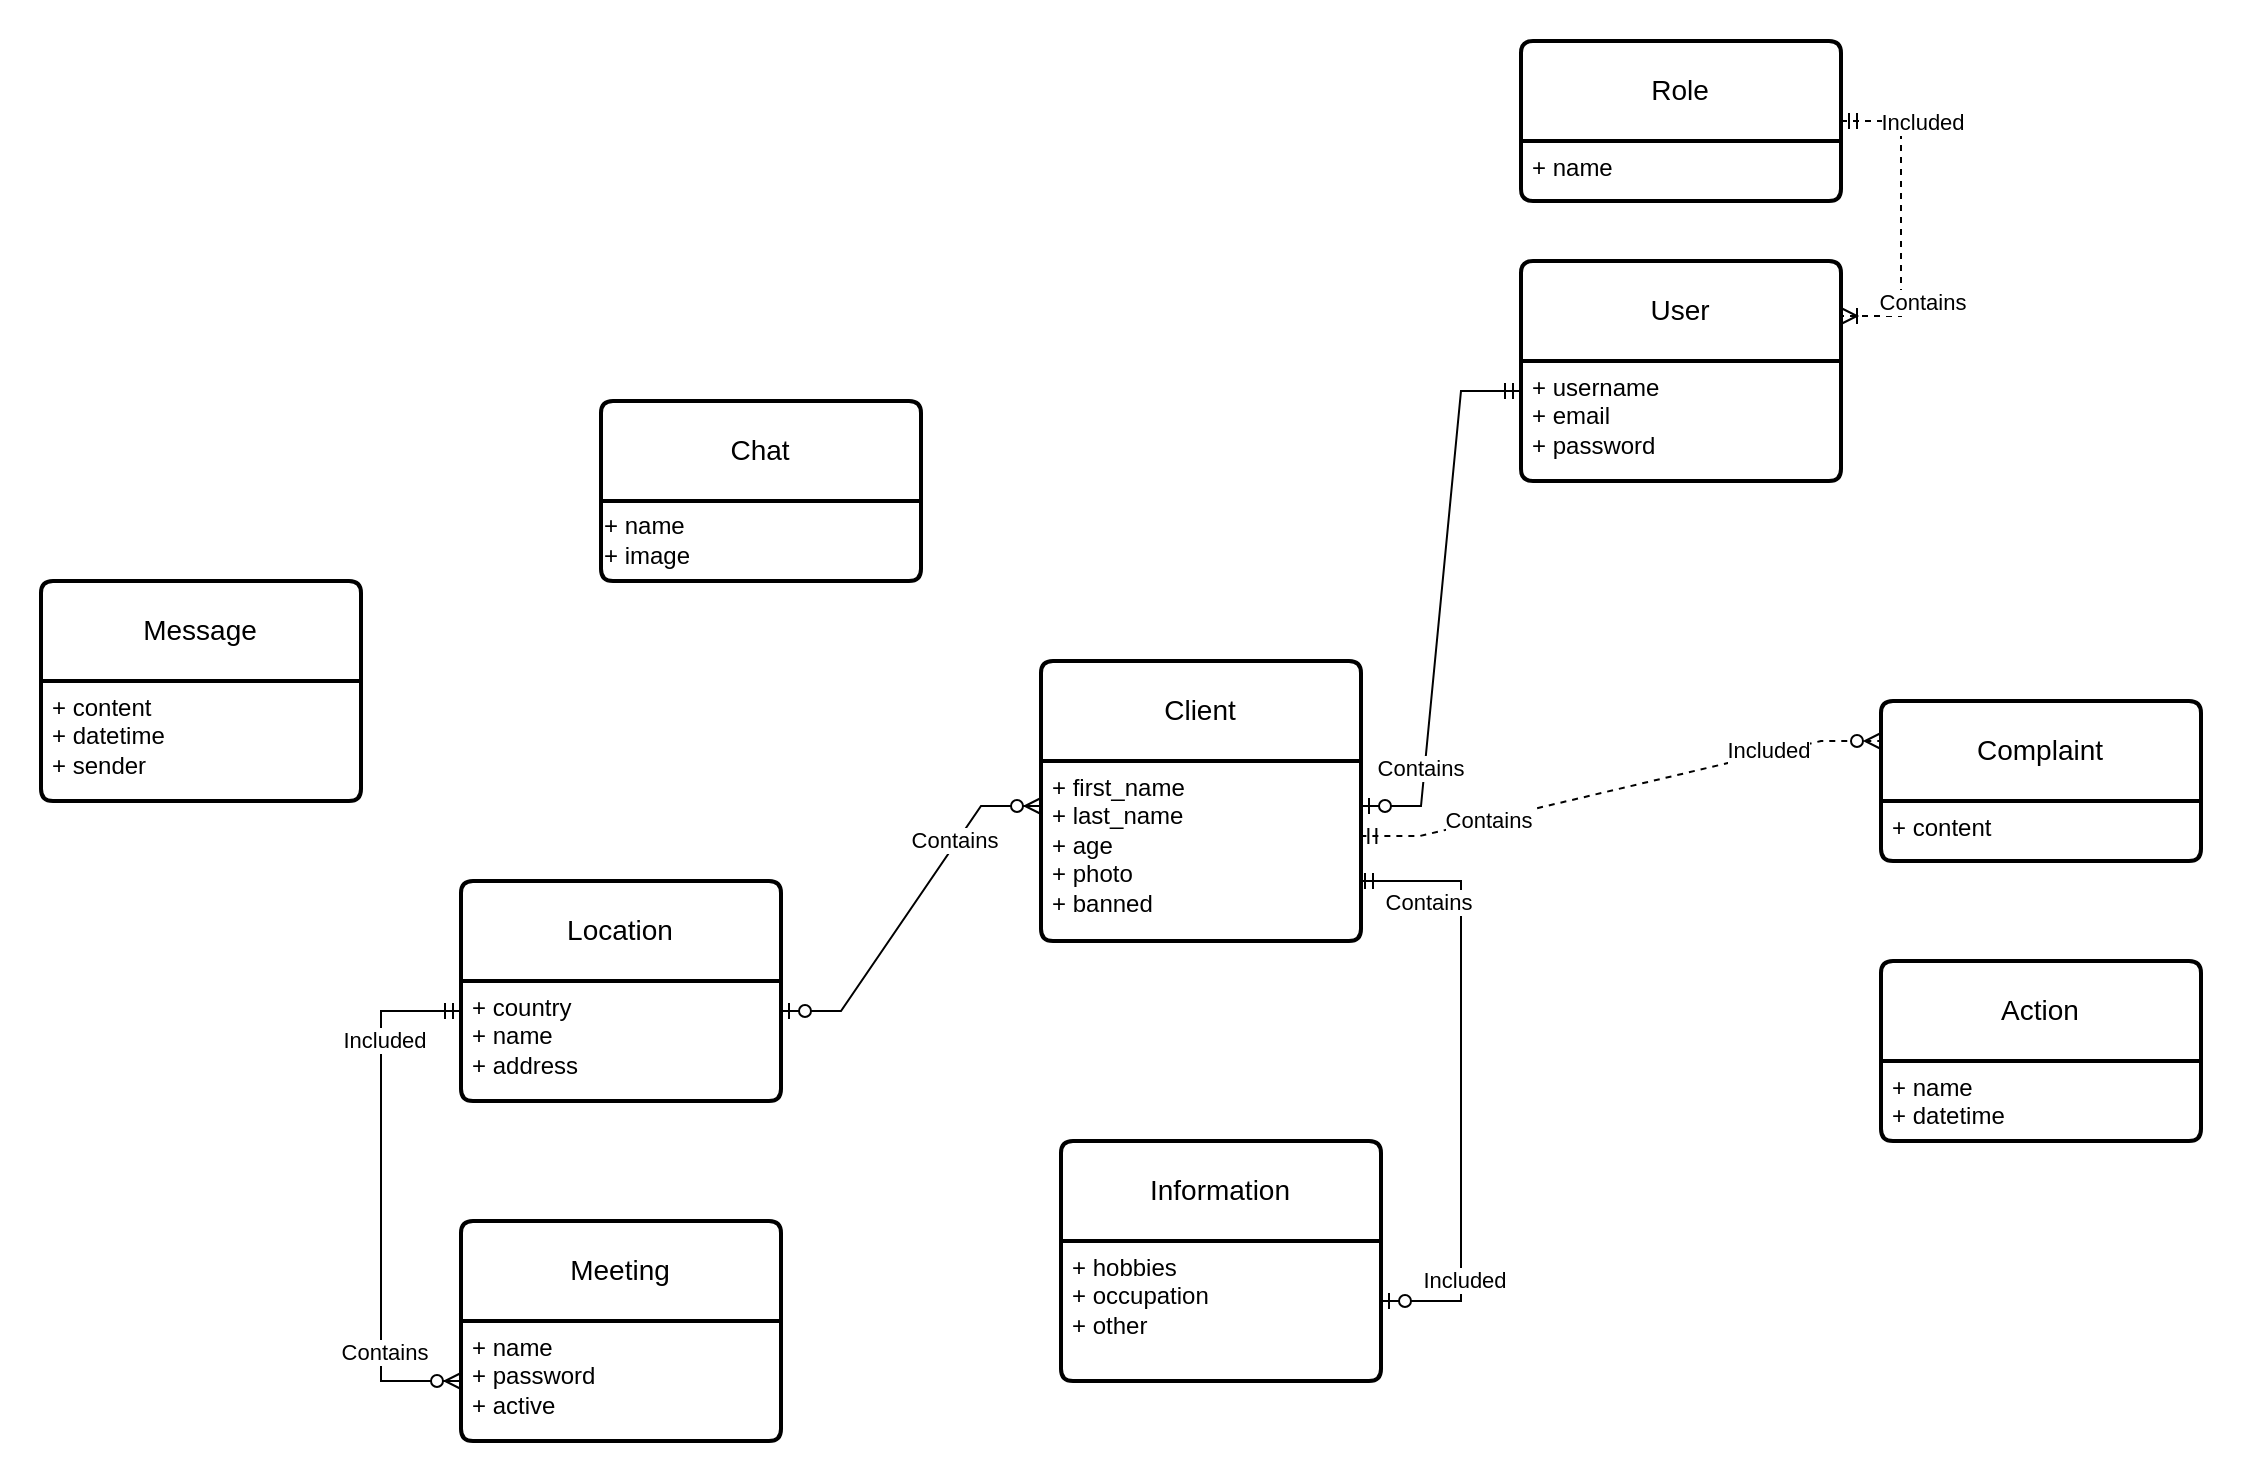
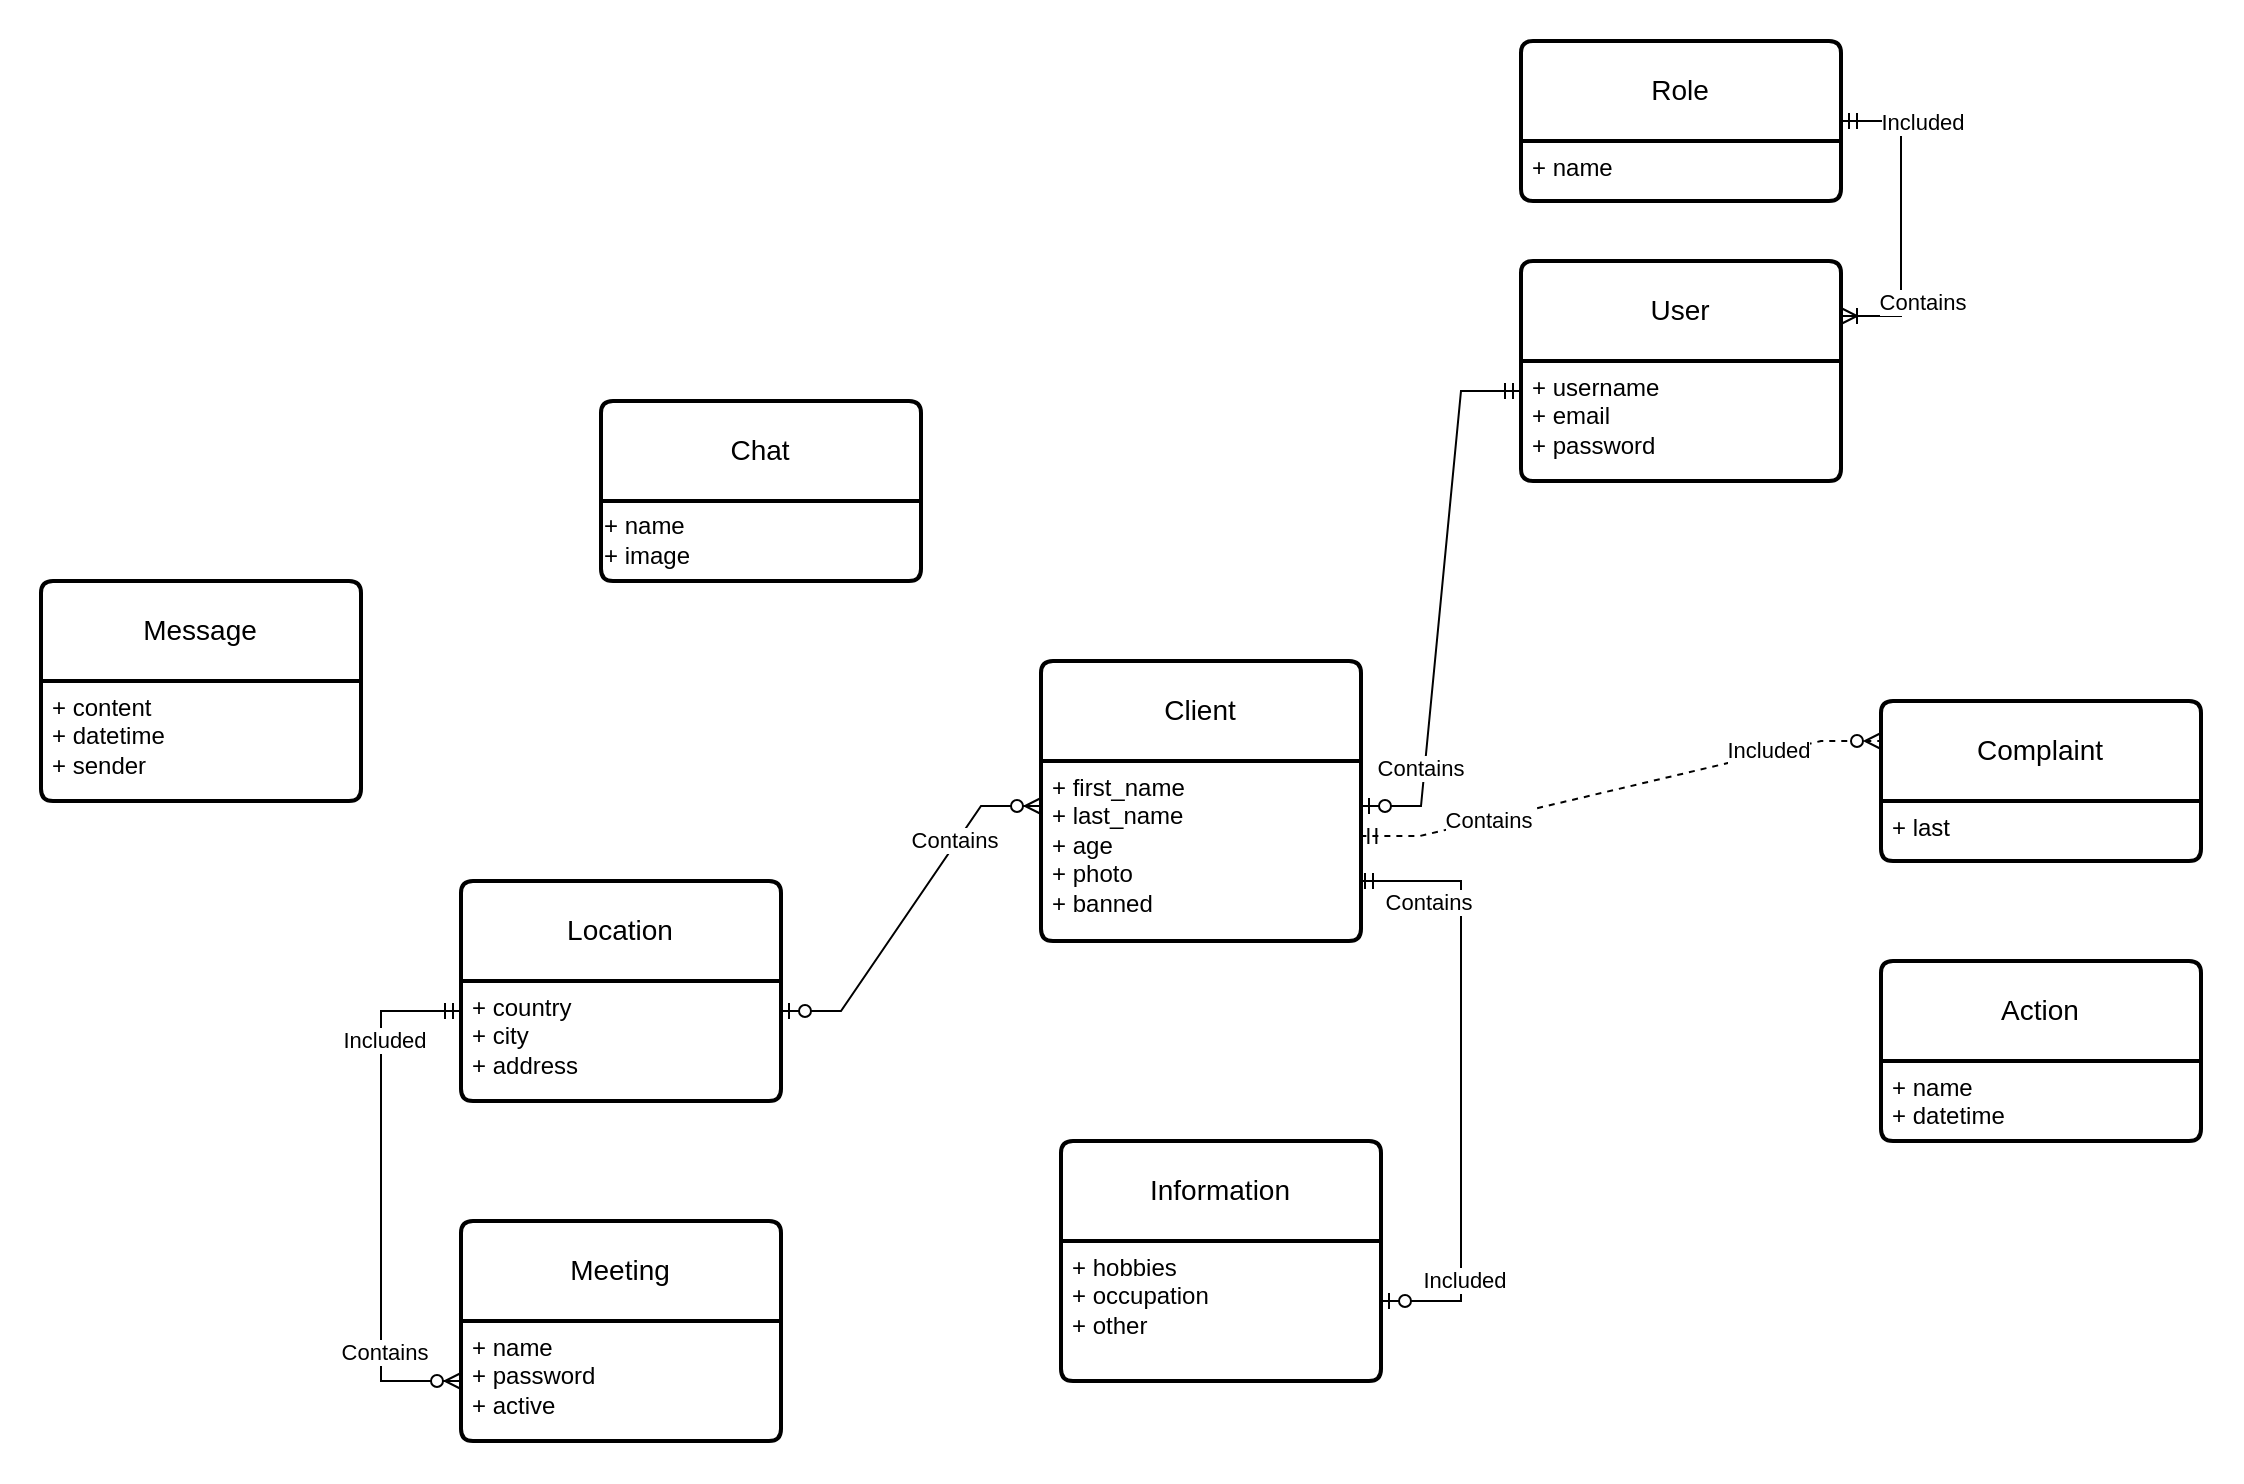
edge "Role" -- "User": style dashed -> solid
node "+ content": label "+ content" -> "+ last"
node "+ country + name + address": label "+ country + name + address" -> "+ country + city + address"
